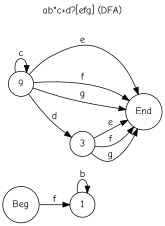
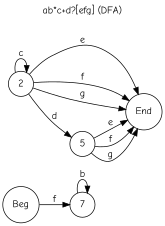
node "9": label "9" -> "2"
node "3": label "3" -> "5"
node "1": label "1" -> "7"
